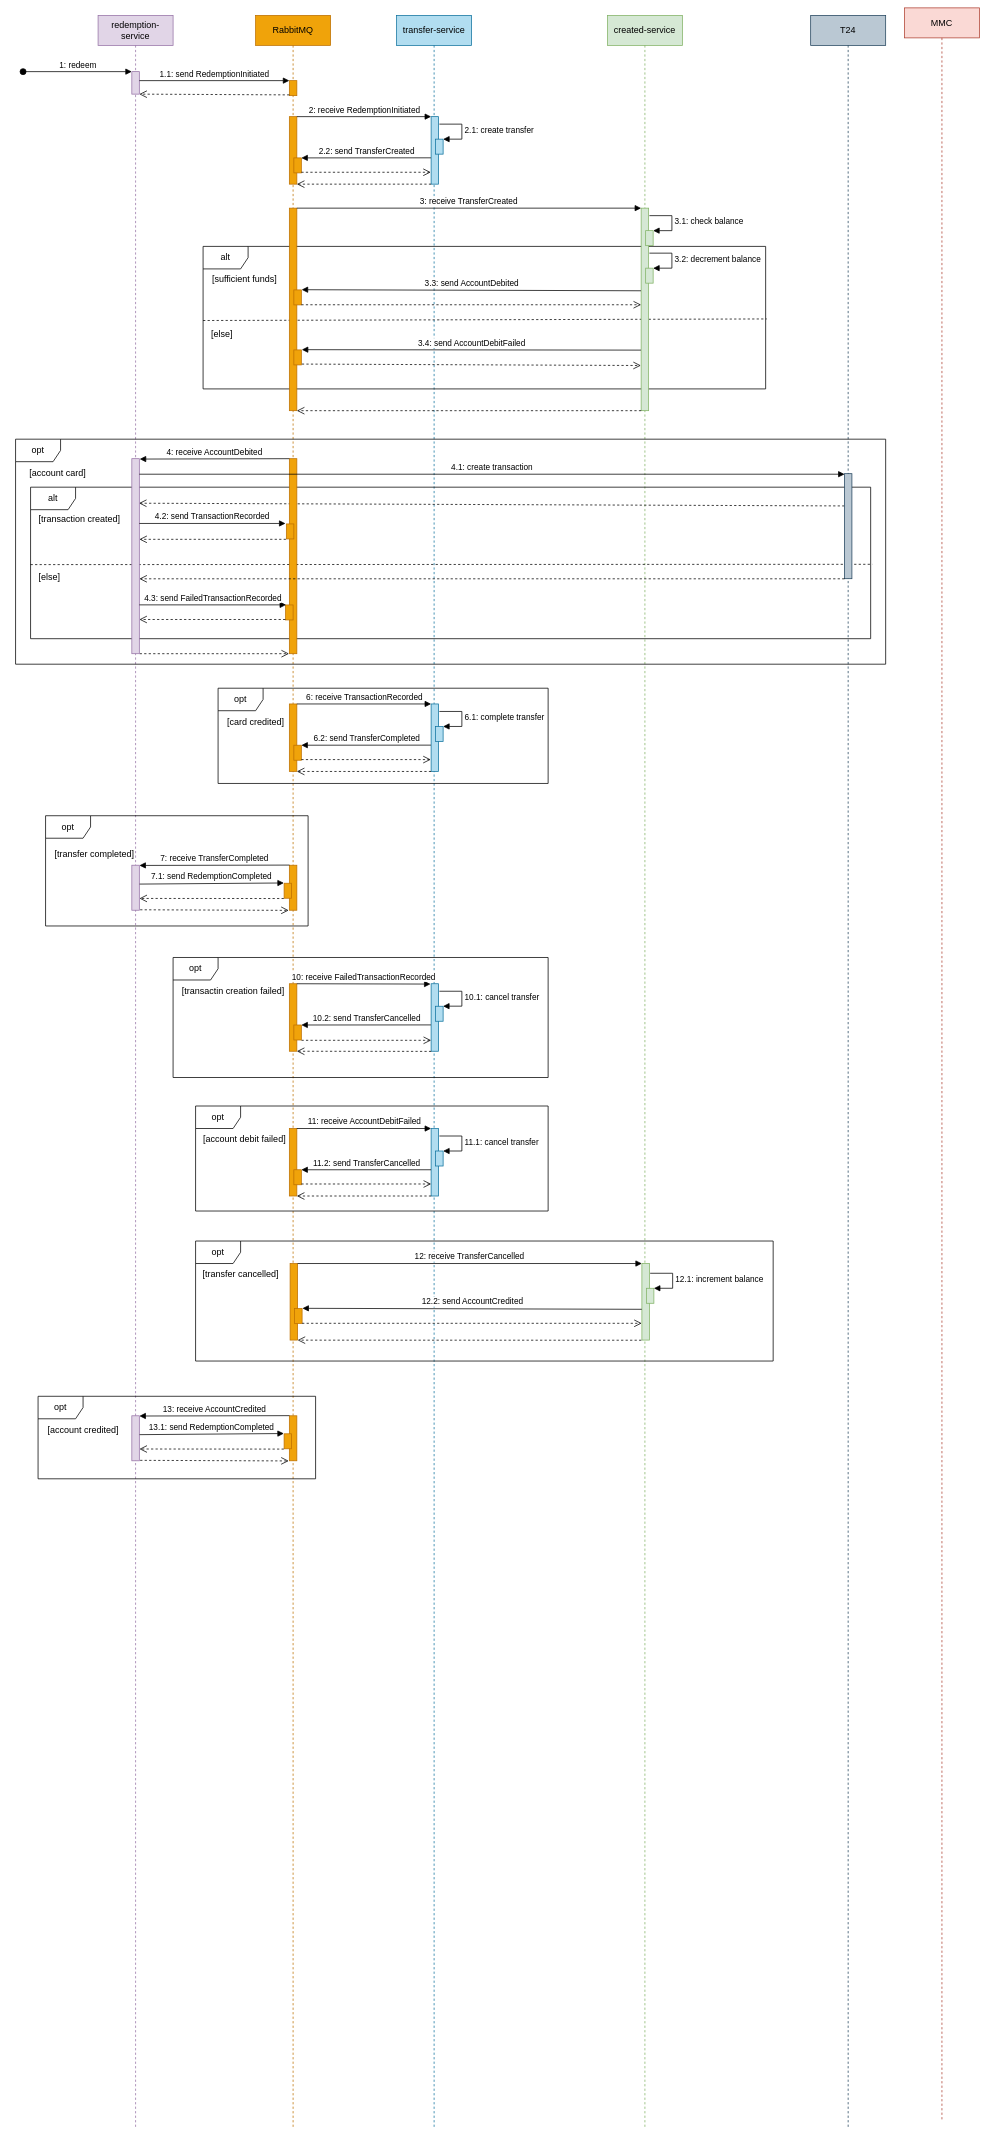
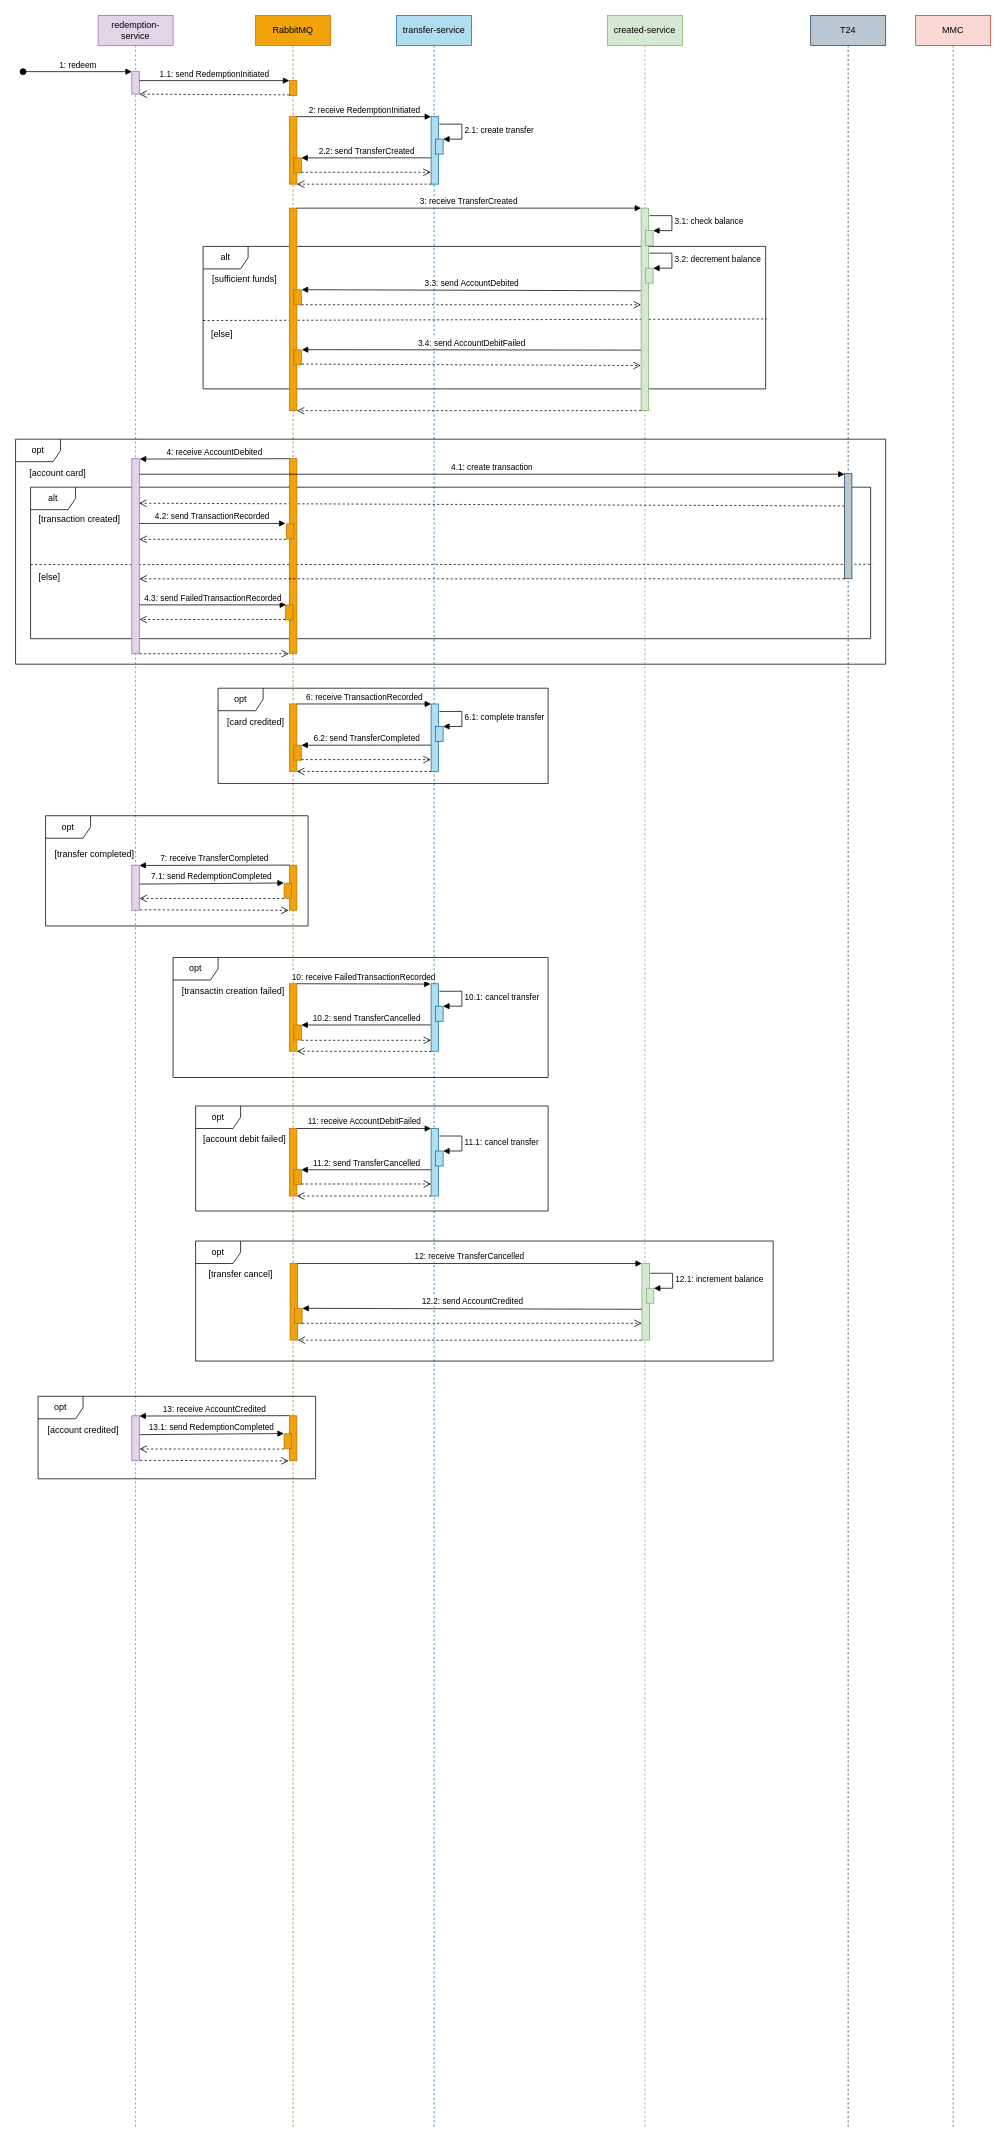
node "MMC": moved (942, 1064) -> (953, 1071)
node "[transfer cancelled]": label "[transfer cancelled]" -> "[transfer cancel]"
